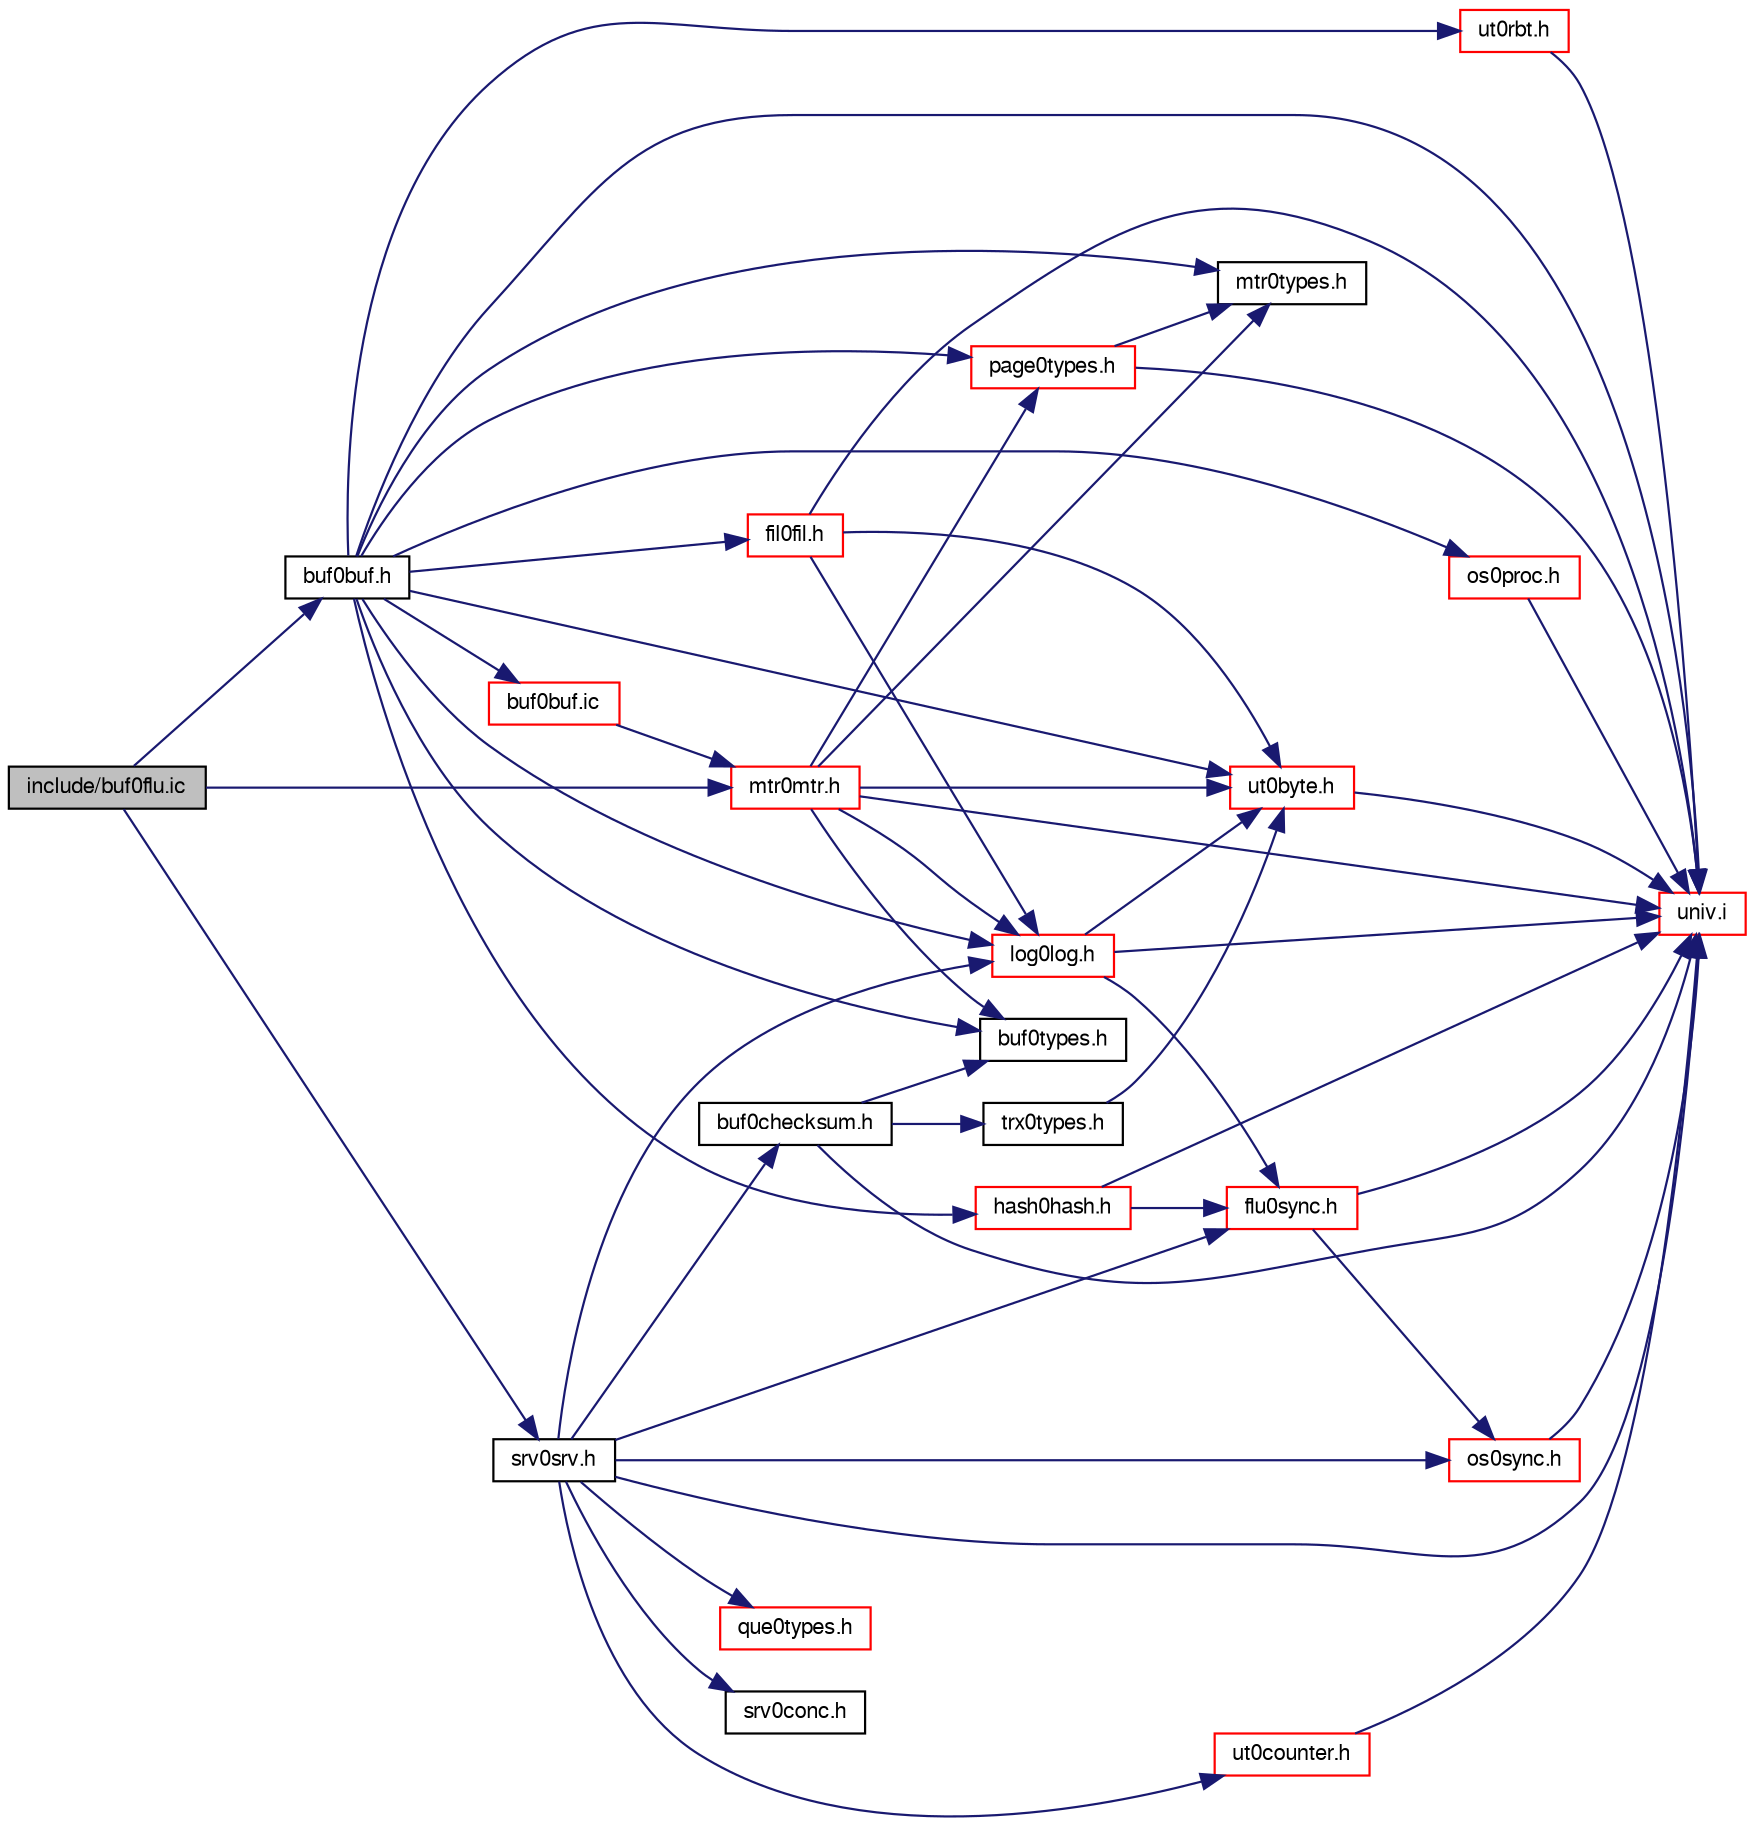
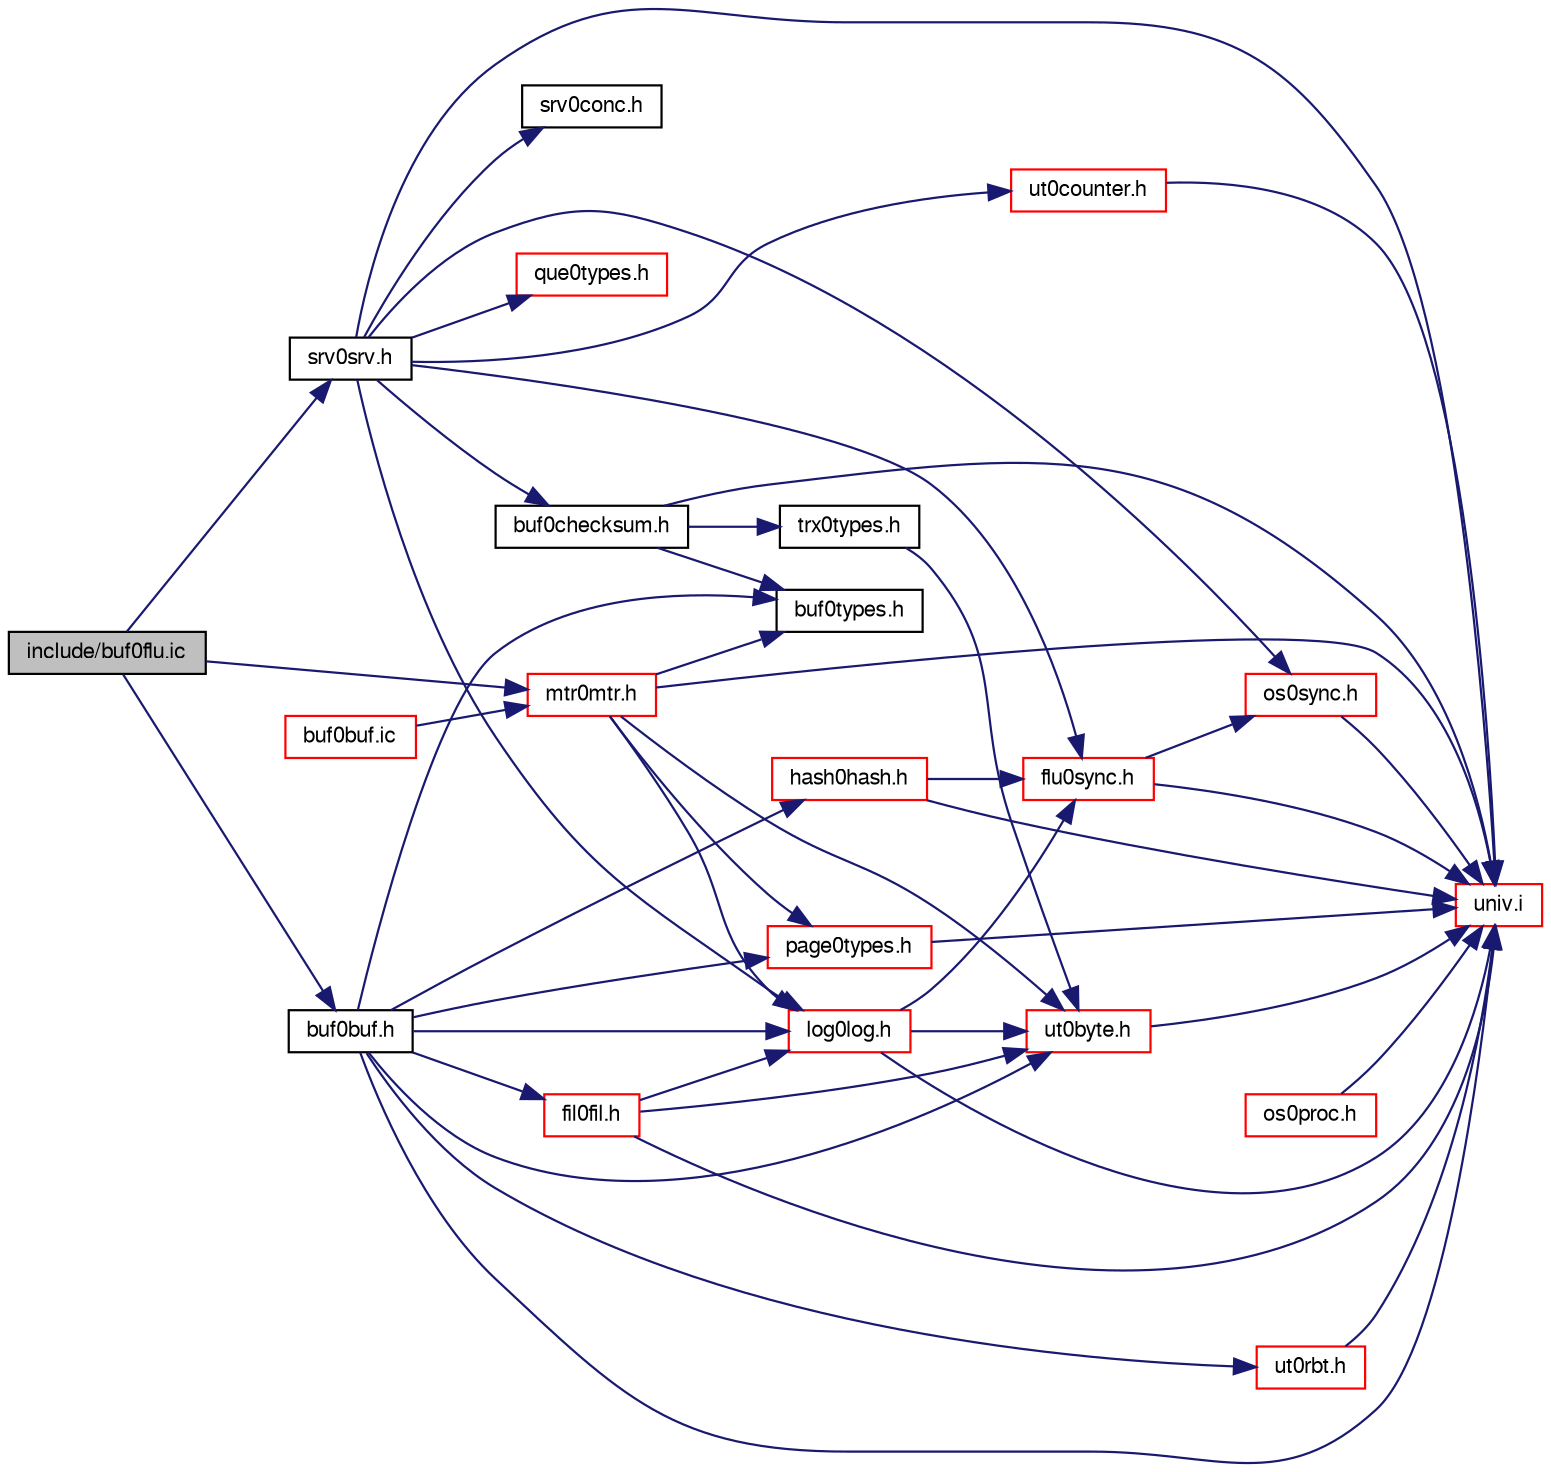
node "mtr0types.h": removed
edge "buf0buf.h" -> "os0proc.h": removed
edge "buf0buf.h" -> "buf0buf.ic": removed
